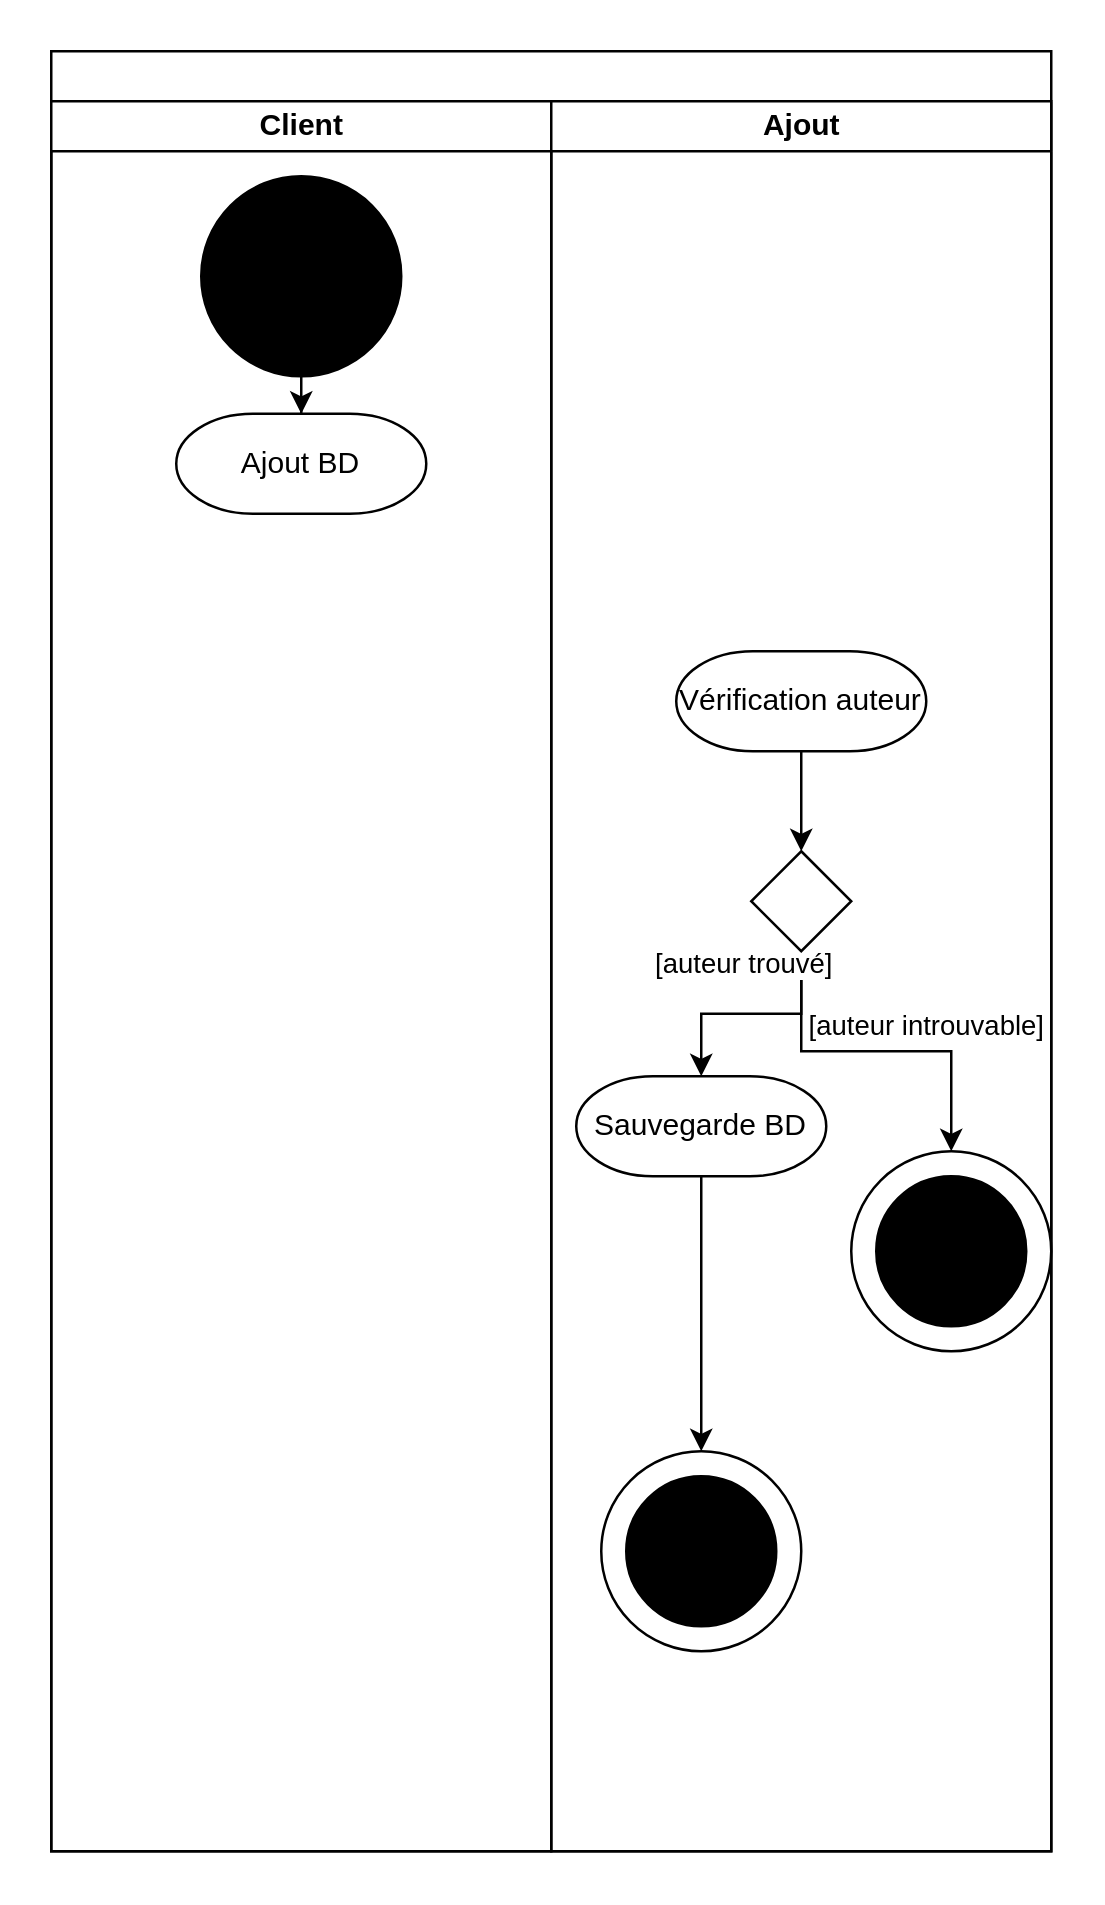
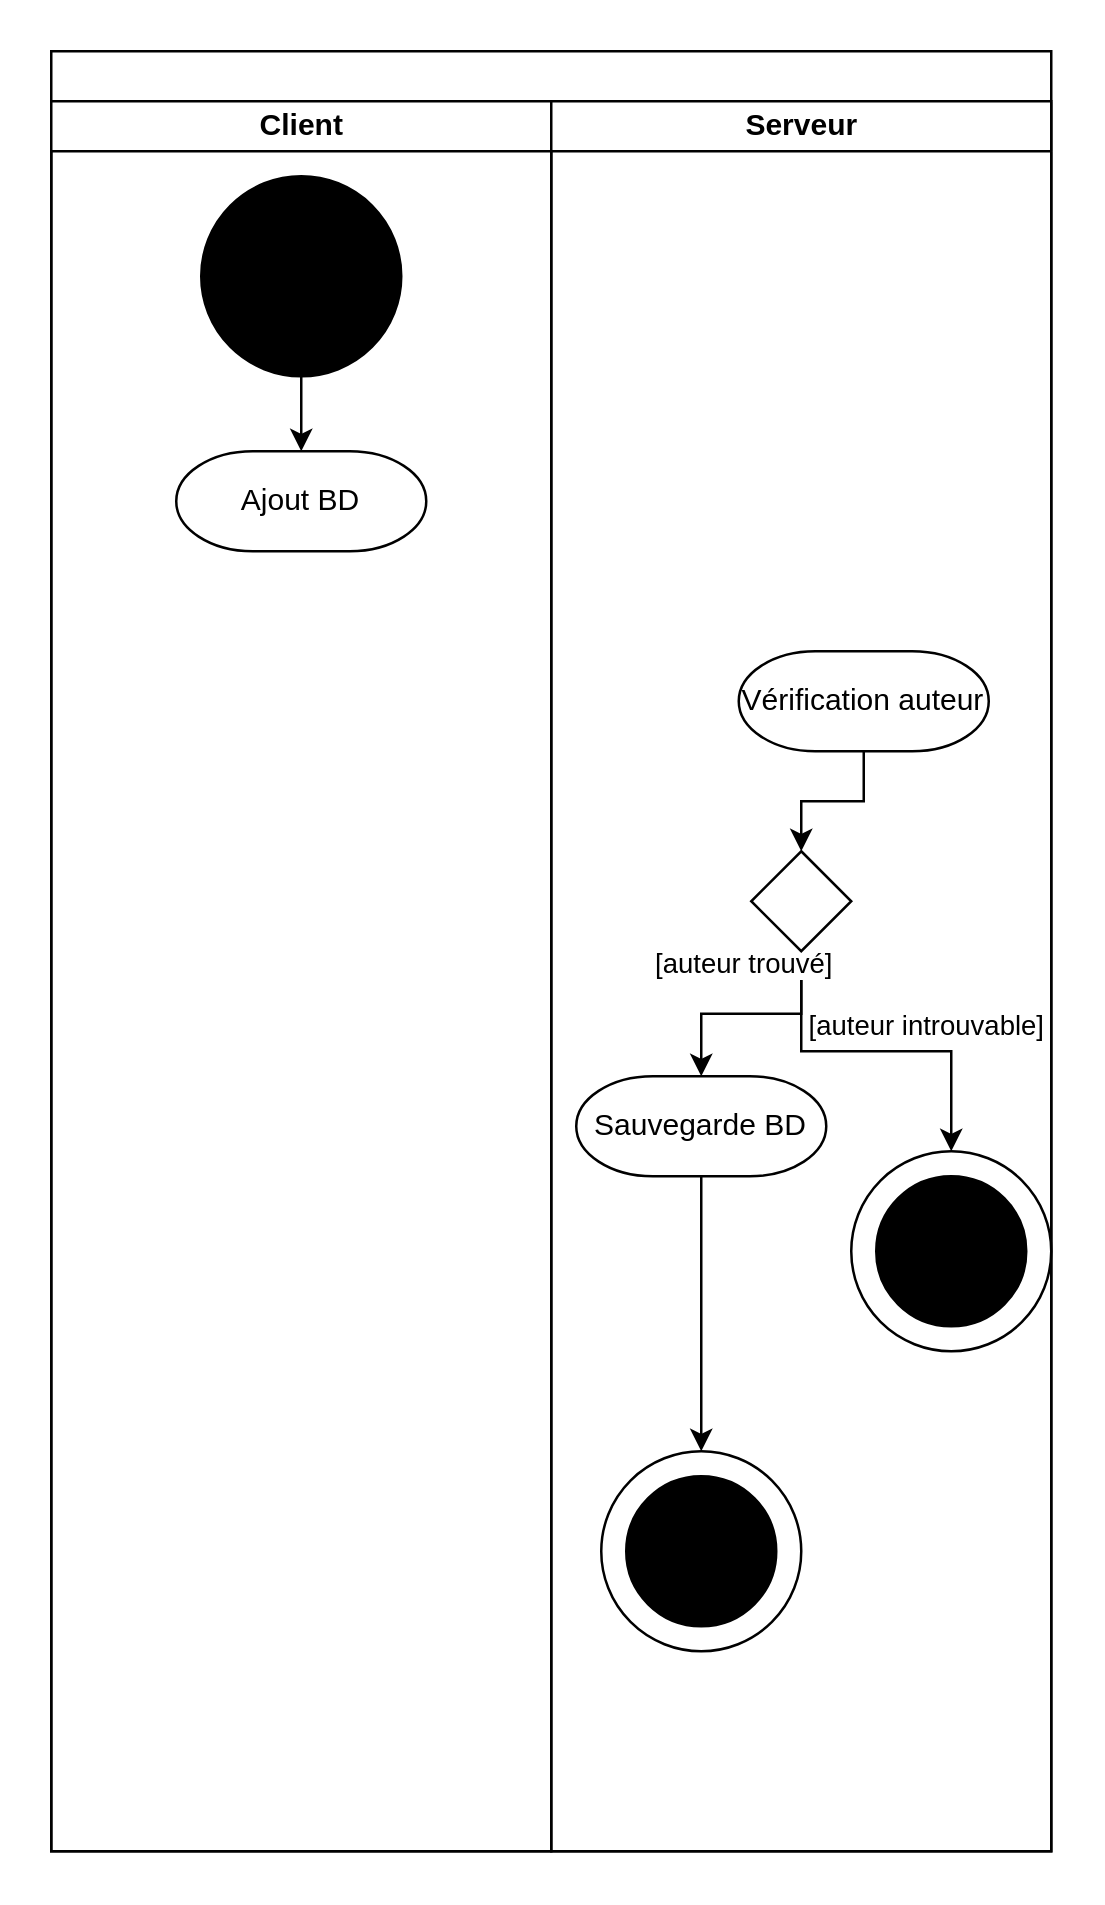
node "Ajout": label "Ajout" -> "Serveur"
node "Ajout BD": moved (301, 464) -> (301, 501)
node "Vérification auteur": moved (801, 701) -> (864, 701)
